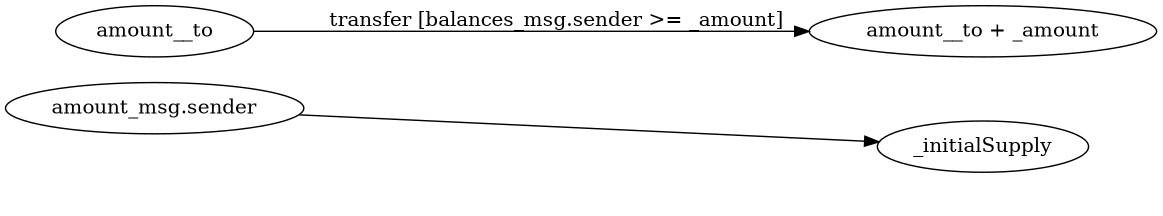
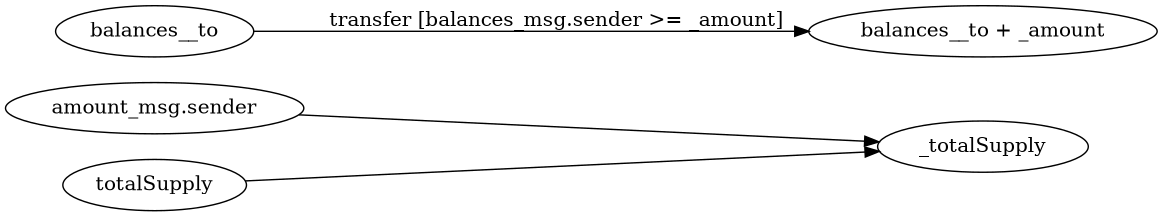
node "amount__to": label "amount__to" -> "balances__to"
node "amount__to + _amount": label "amount__to + _amount" -> "balances__to + _amount"
node "_initialSupply": label "_initialSupply" -> "_totalSupply"
node "totalSupply": added
